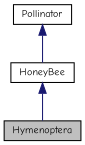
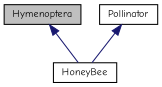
edge "Hymenoptera" -> "HoneyBee": reversed
